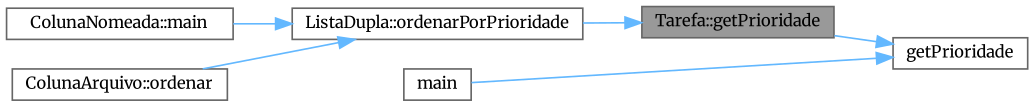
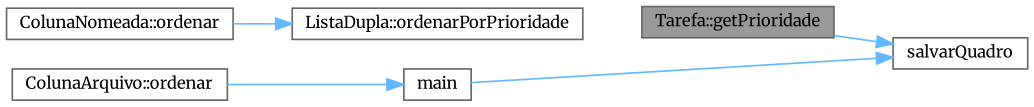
edge "ListaDupla::ordenarPorPrioridade" -> "Tarefa::getPrioridade": removed
node "ColunaNomeada::main": label "ColunaNomeada::main" -> "ColunaNomeada::ordenar"
node "getPrioridade": label "getPrioridade" -> "salvarQuadro"
edge "ColunaArquivo::ordenar" -> "ListaDupla::ordenarPorPrioridade": now "ColunaArquivo::ordenar" -> "main"
